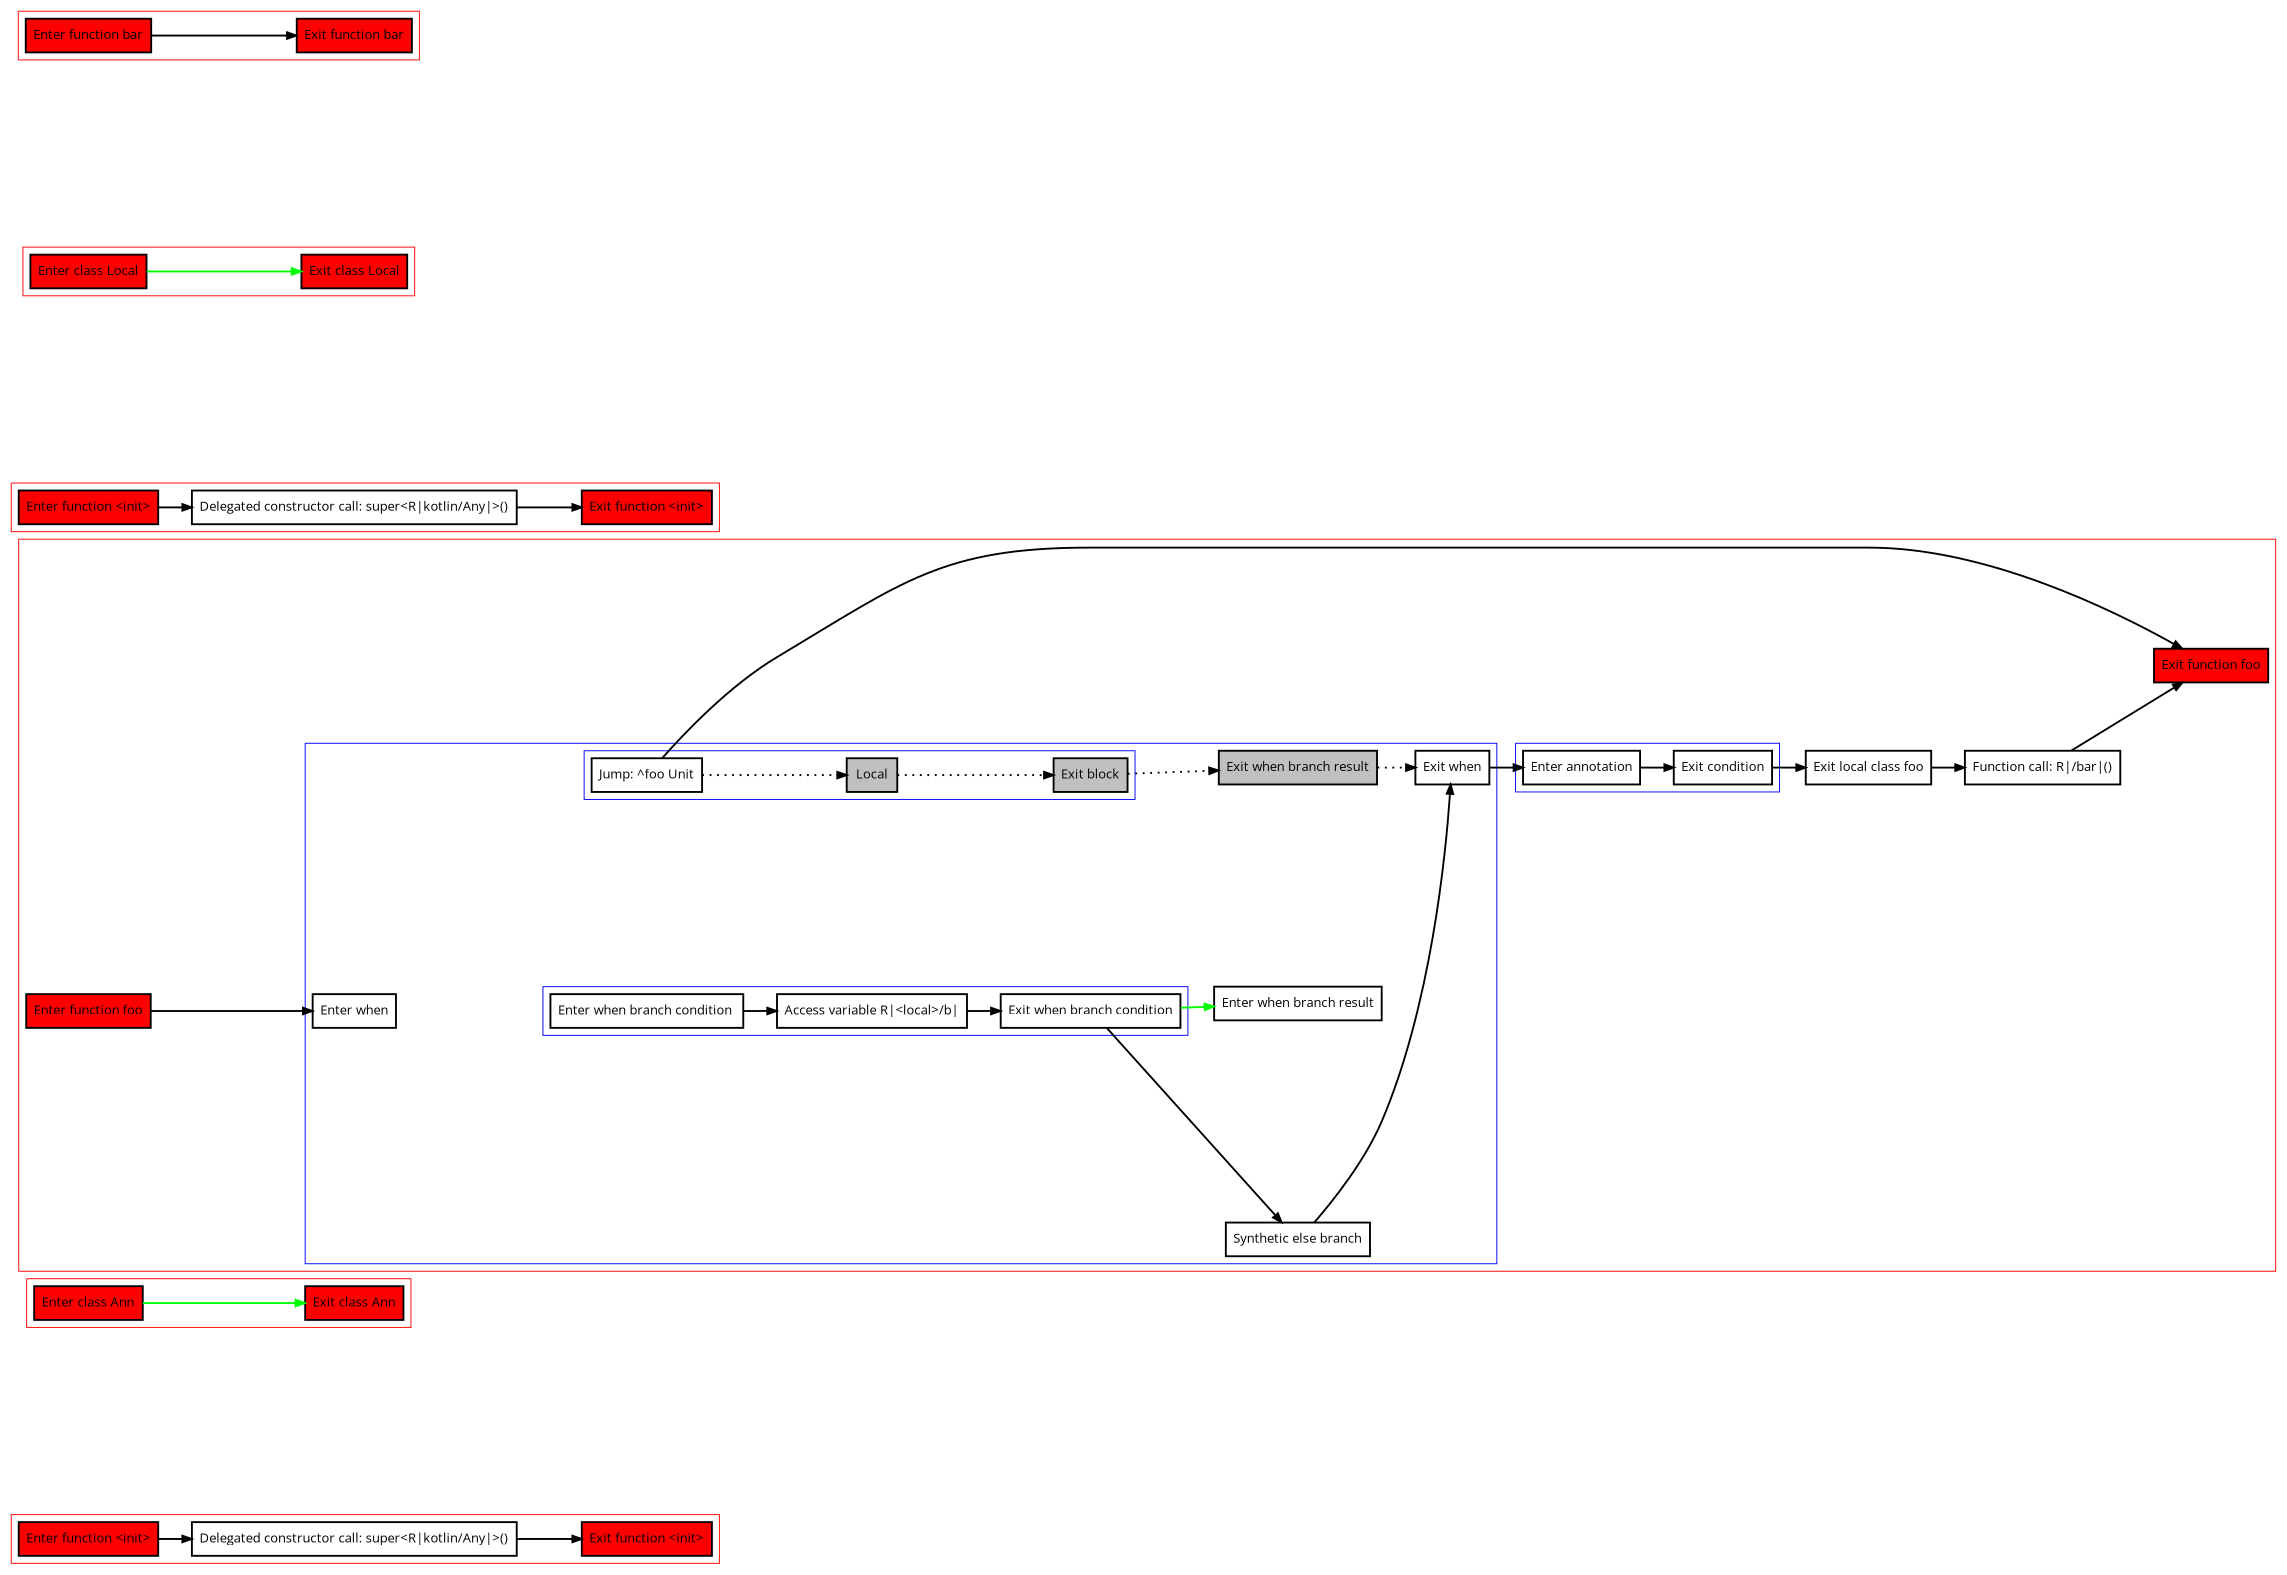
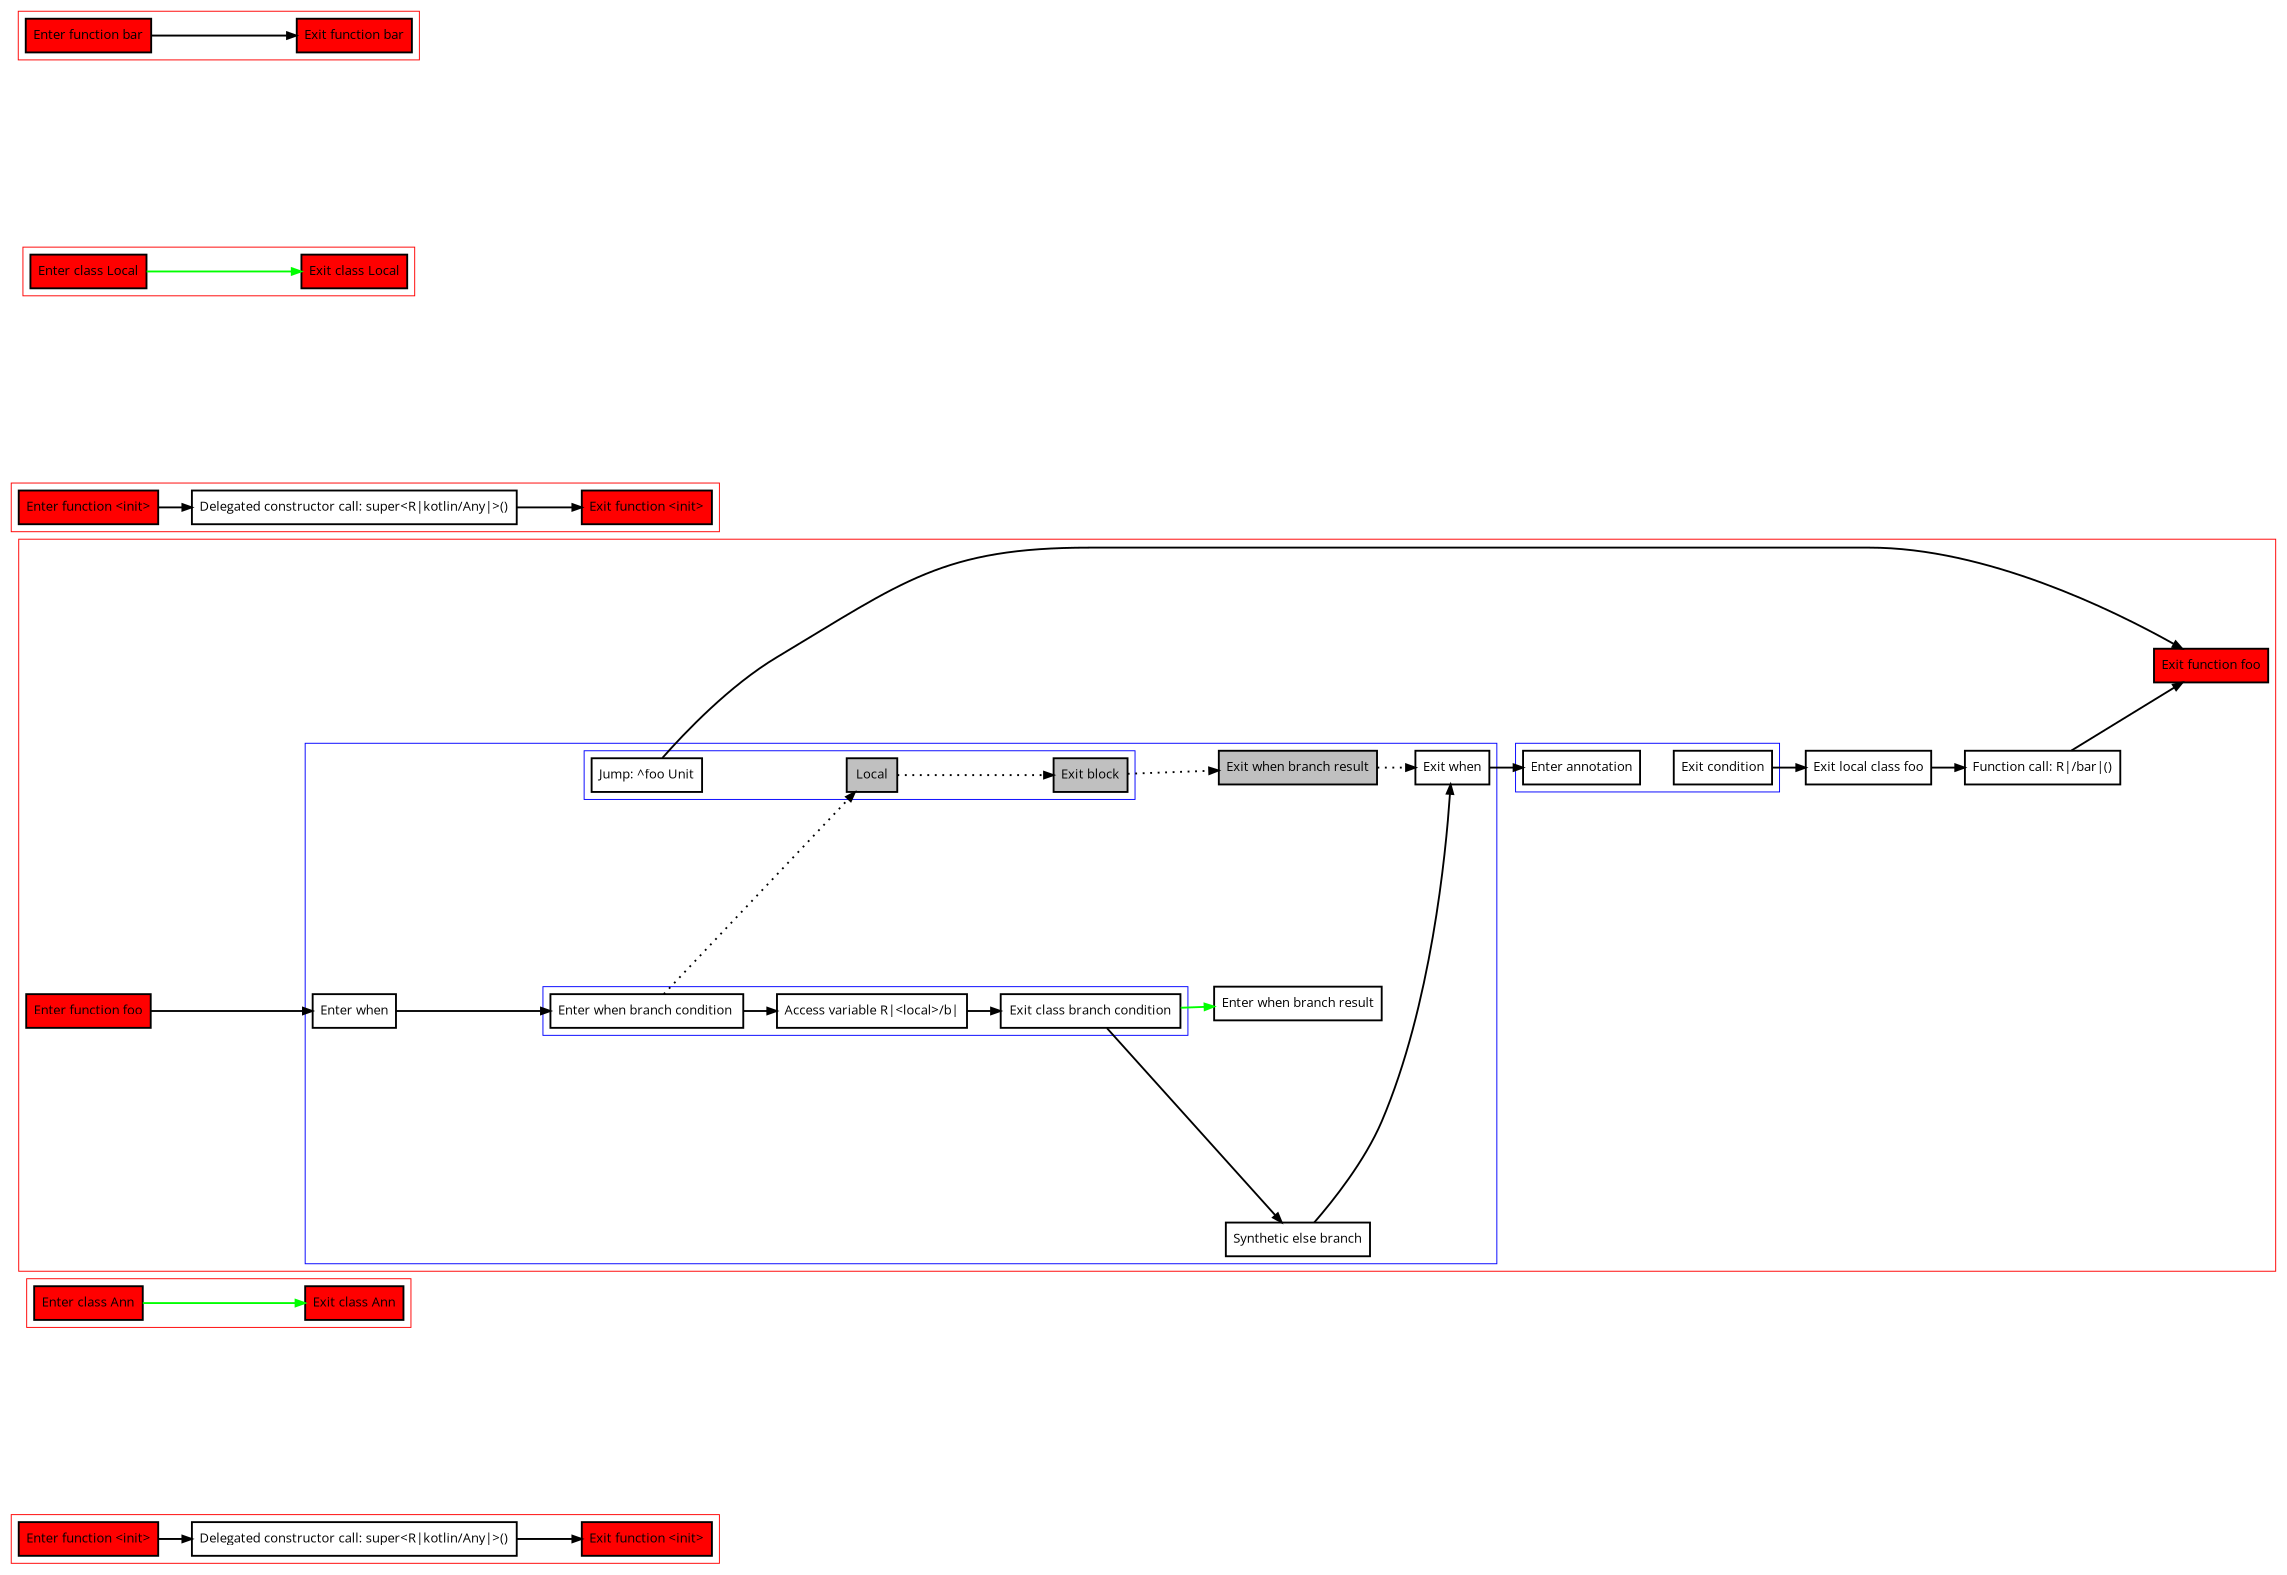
edge "Enter annotation" -> "Exit condition": removed
edge "Jump: ^foo Unit" -> "Local": now "Enter when branch condition" -> "Local"
edge "Enter when" -> "Enter when branch condition": added
node "Exit when branch condition": label "Exit when branch condition" -> "Exit class branch condition"
